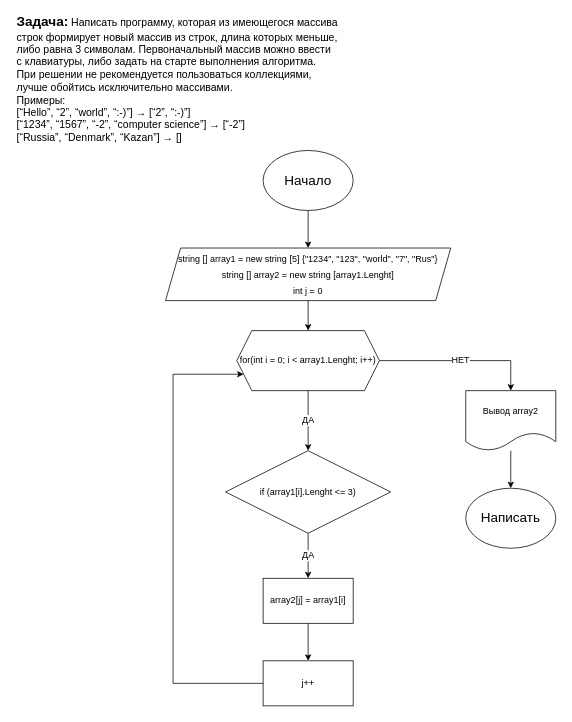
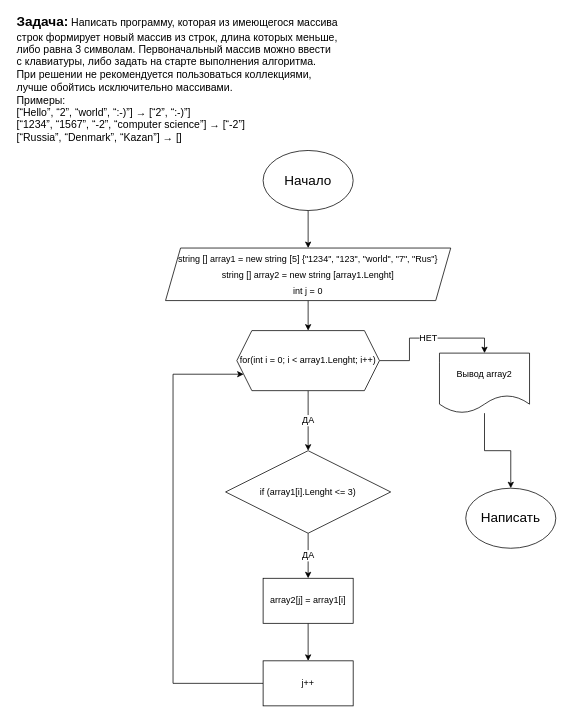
node "Вывод array2": moved (510, 420) -> (484, 383)
